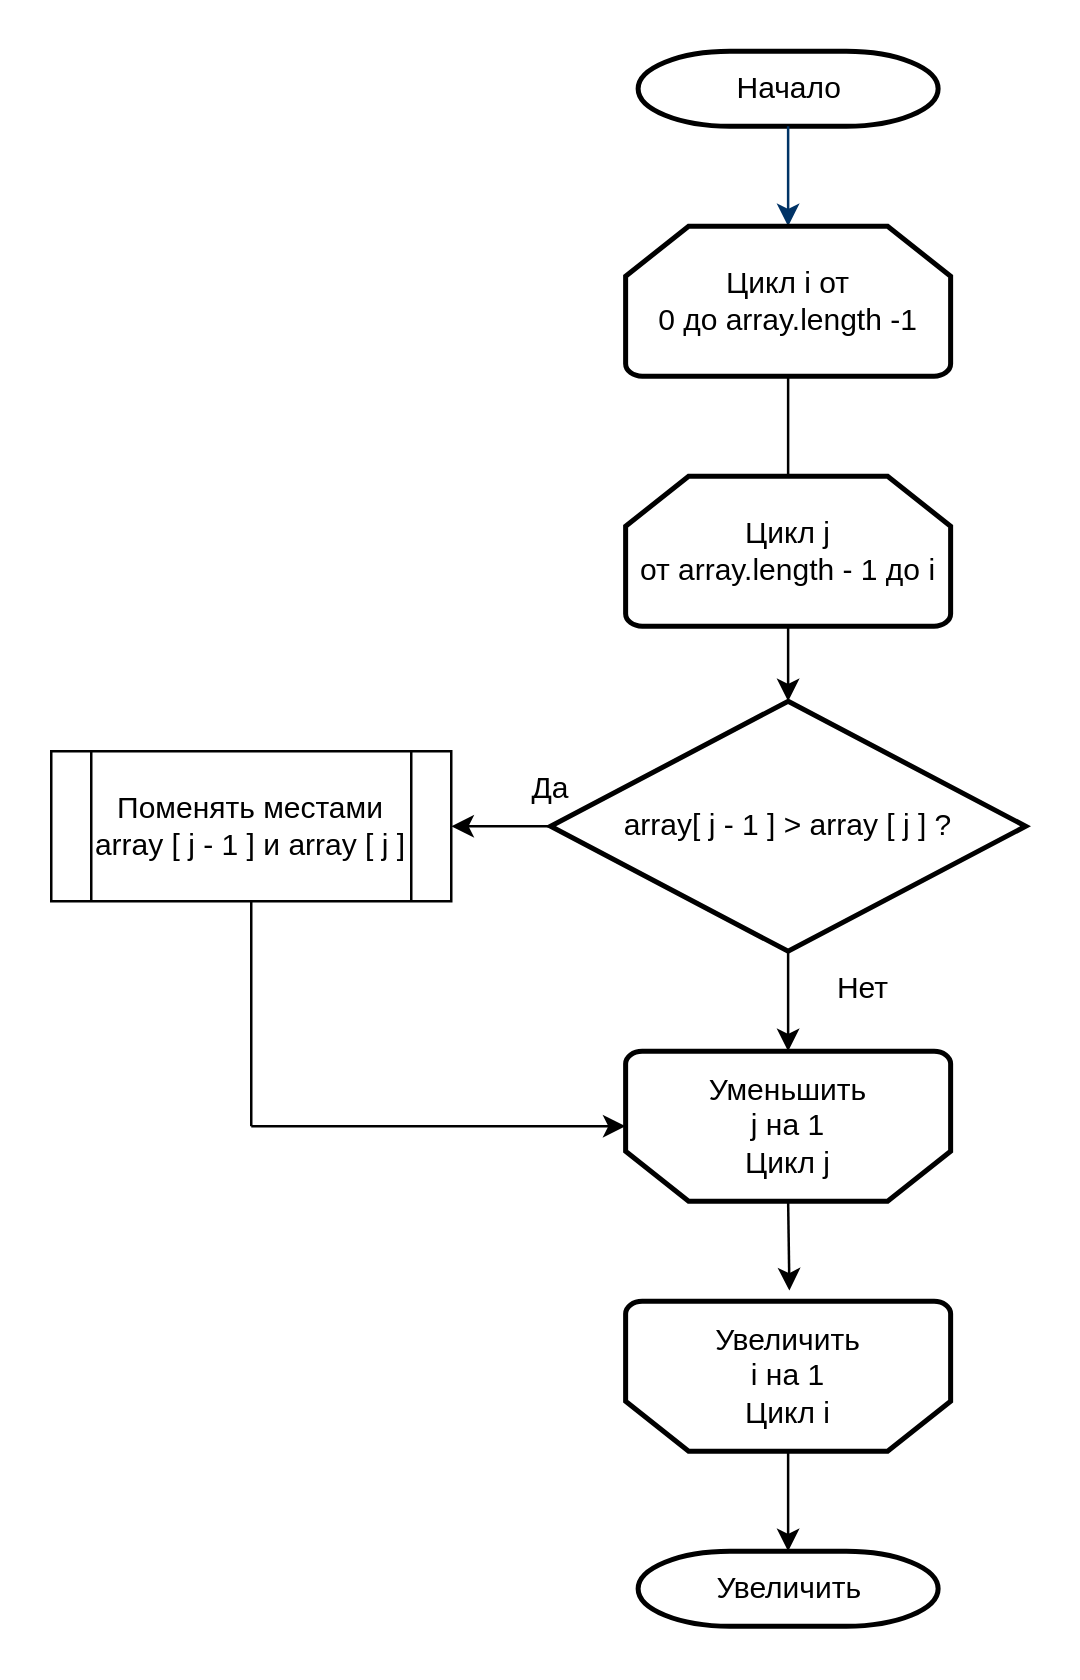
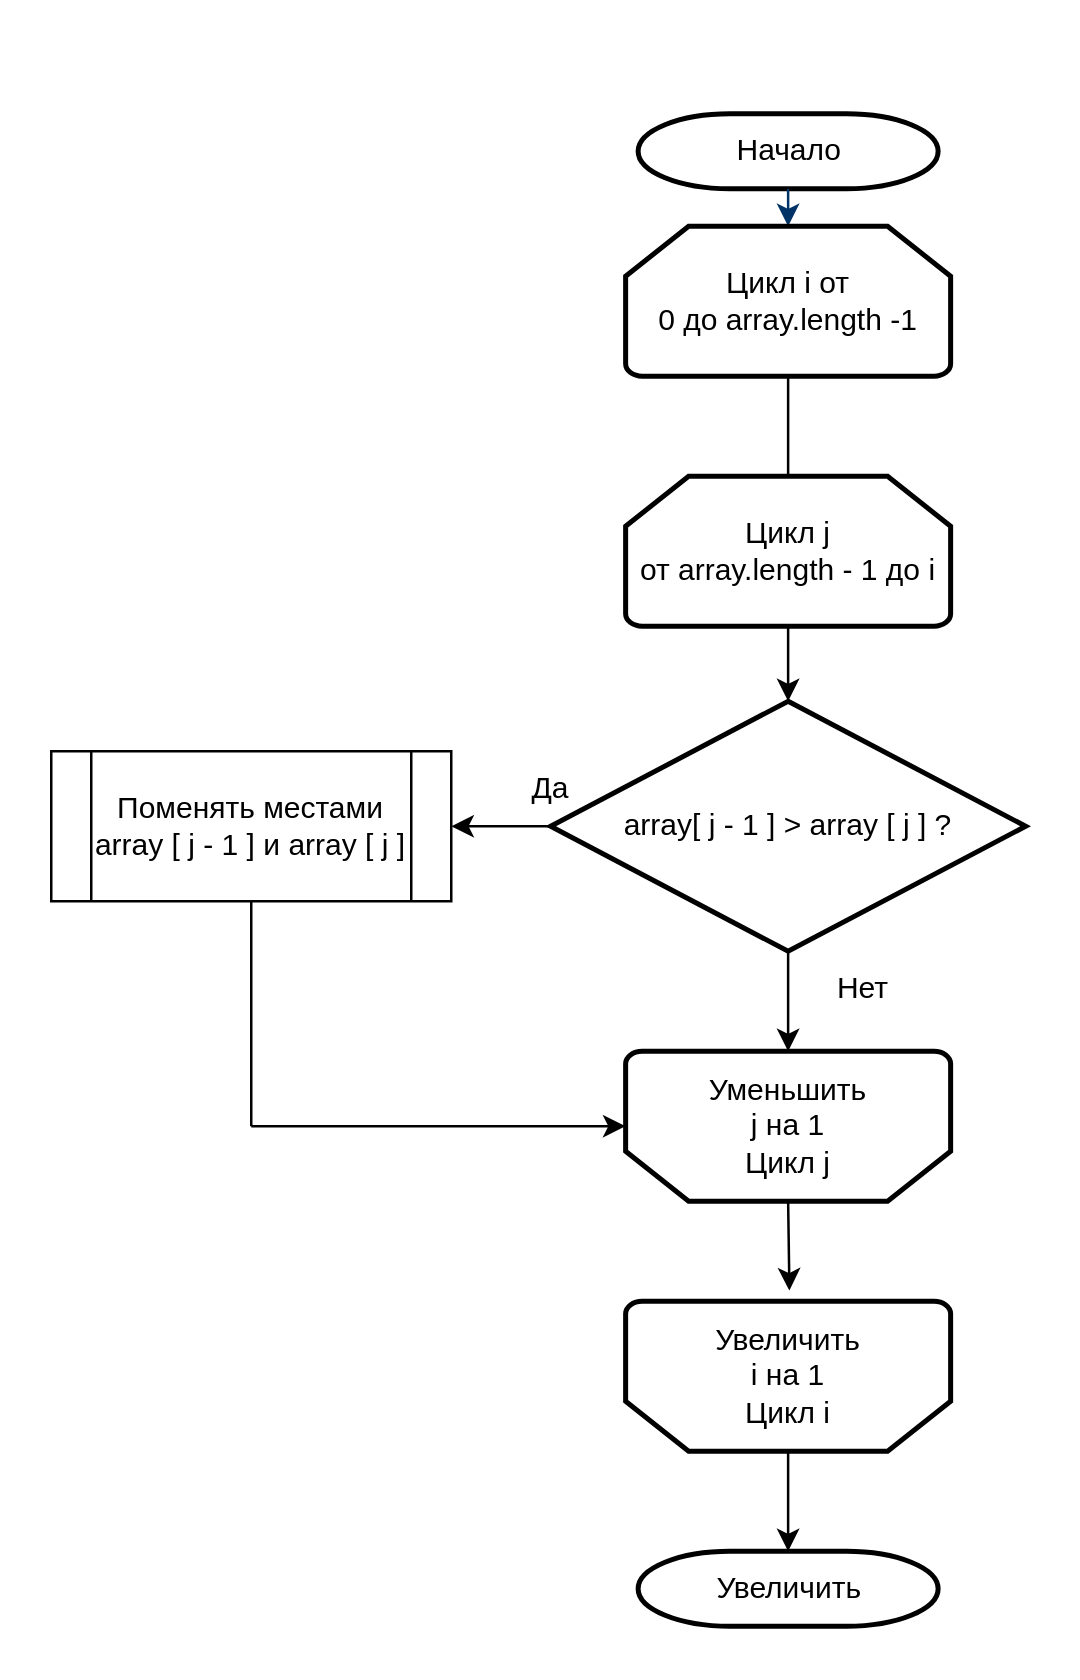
node "Начало": moved (788, 89) -> (788, 151)
